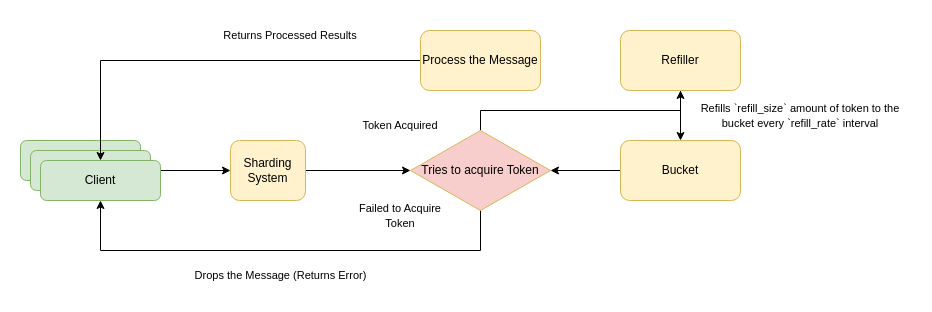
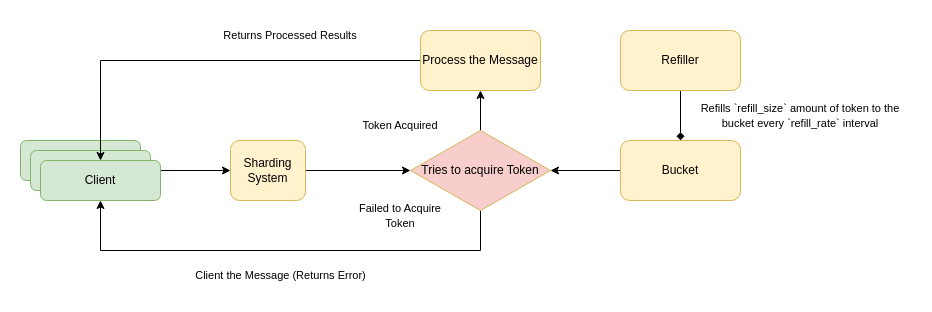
edge "Tries to acquire Token" -> "Refiller": now "Tries to acquire Token" -> "Process the Message"
edge "Refiller" -> "Bucket": arrowhead classic -> diamond
node "Drops the Message (Returns Error)": label "Drops the Message (Returns Error)" -> "Client the Message (Returns Error)"
